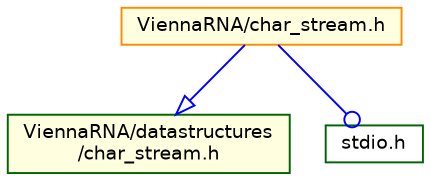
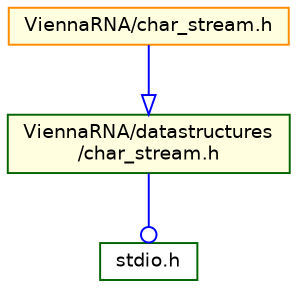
edge "ViennaRNA/char_stream.h" -> "stdio.h": now "ViennaRNA/datastructures /char_stream.h" -> "stdio.h"
